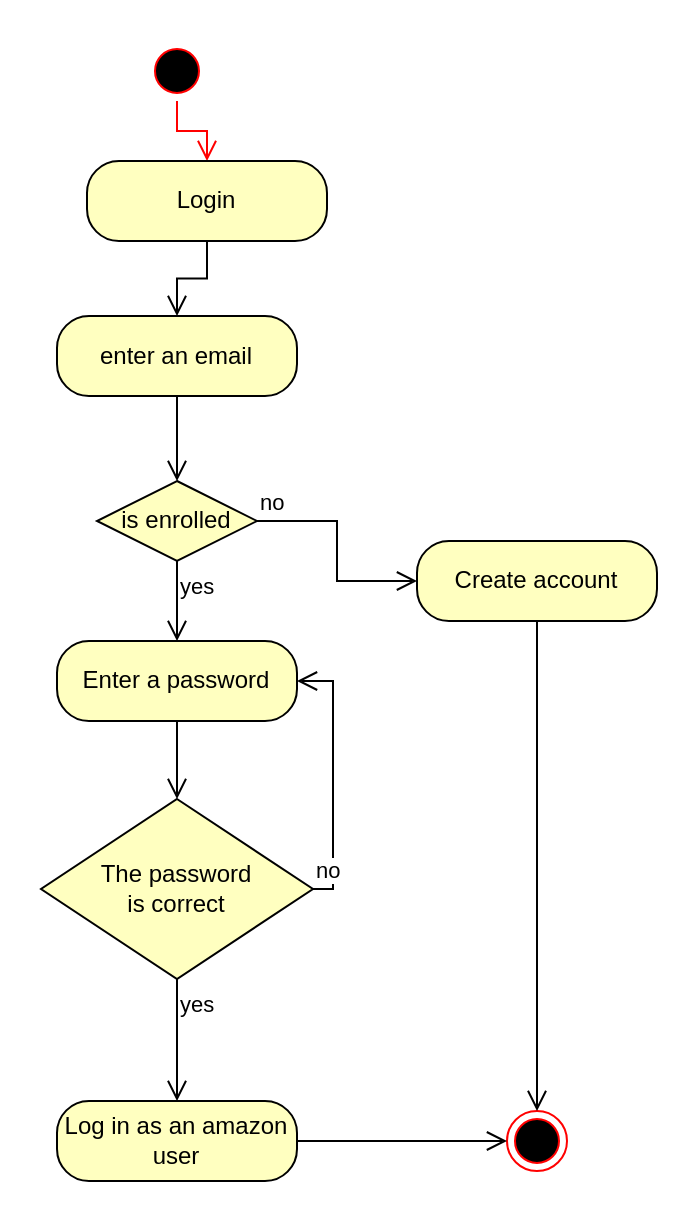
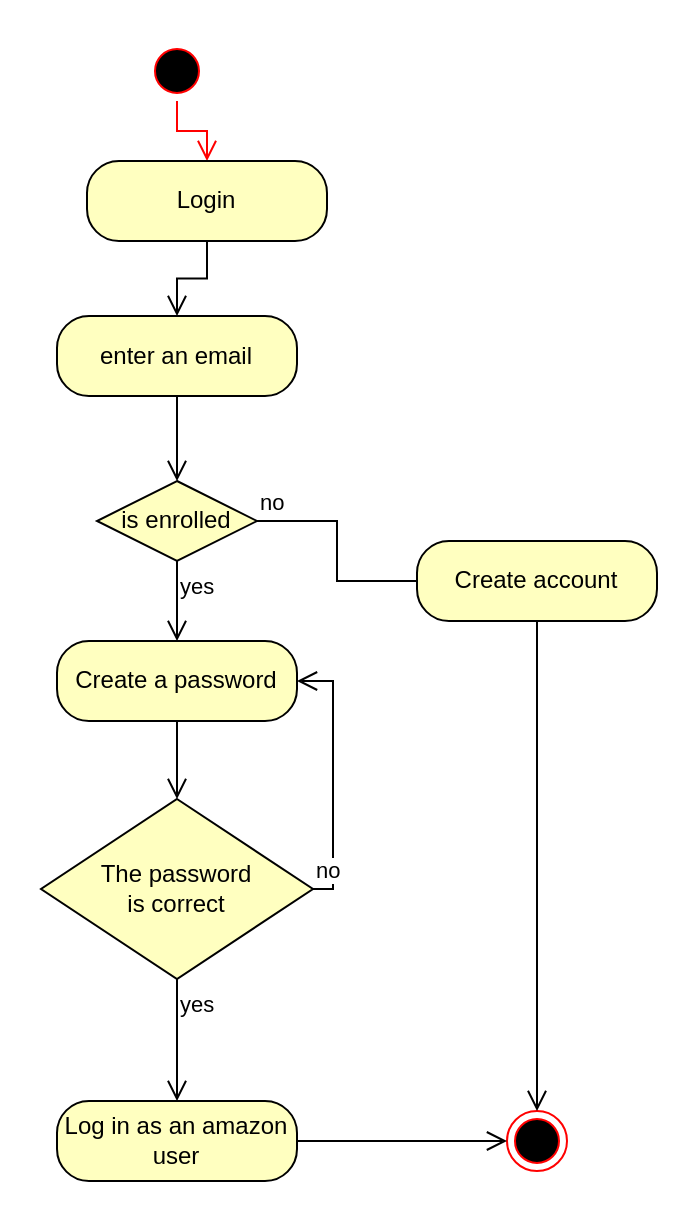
edge "is enrolled" -> "Create account": arrowhead open -> none
node "Enter a password": label "Enter a password" -> "Create a password"
